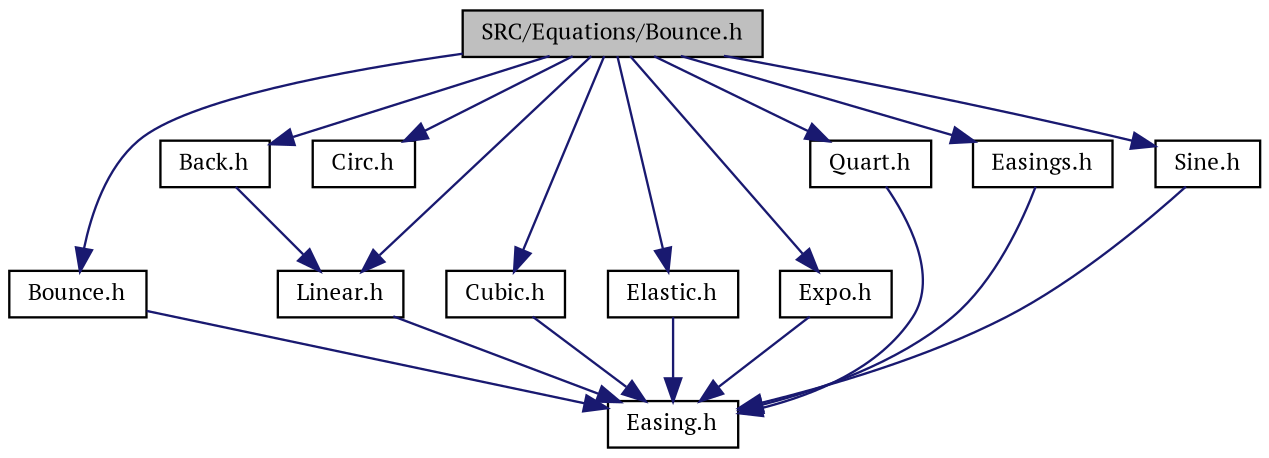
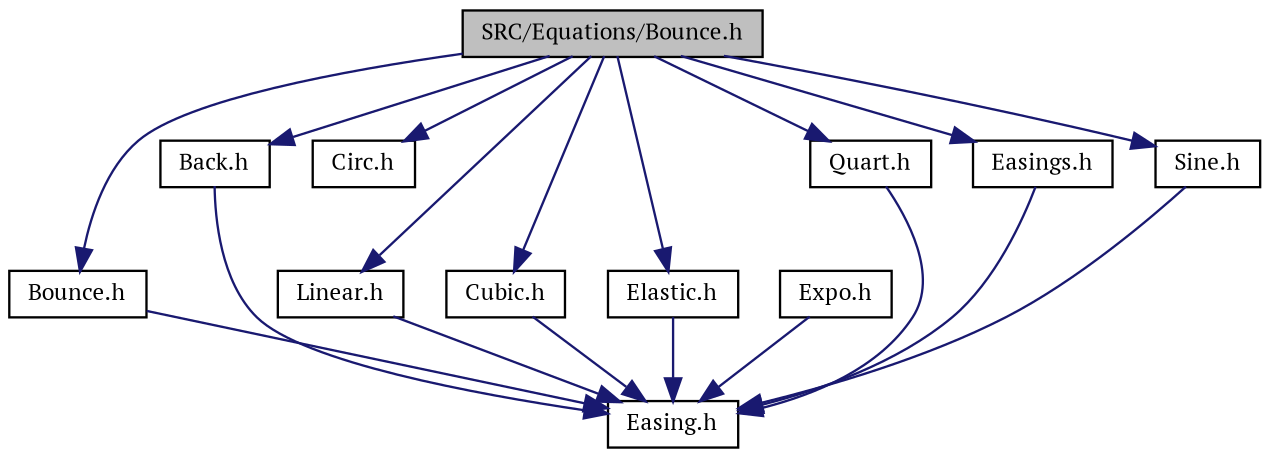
edge "SRC/Equations/Bounce.h" -> "Expo.h": removed
edge "Back.h" -> "Linear.h": now "Back.h" -> "Easing.h"
